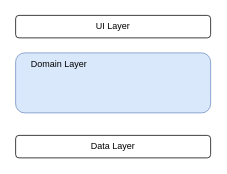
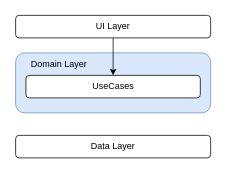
edge "UI Layer" -> "UseCases": added
node "UseCases": added
